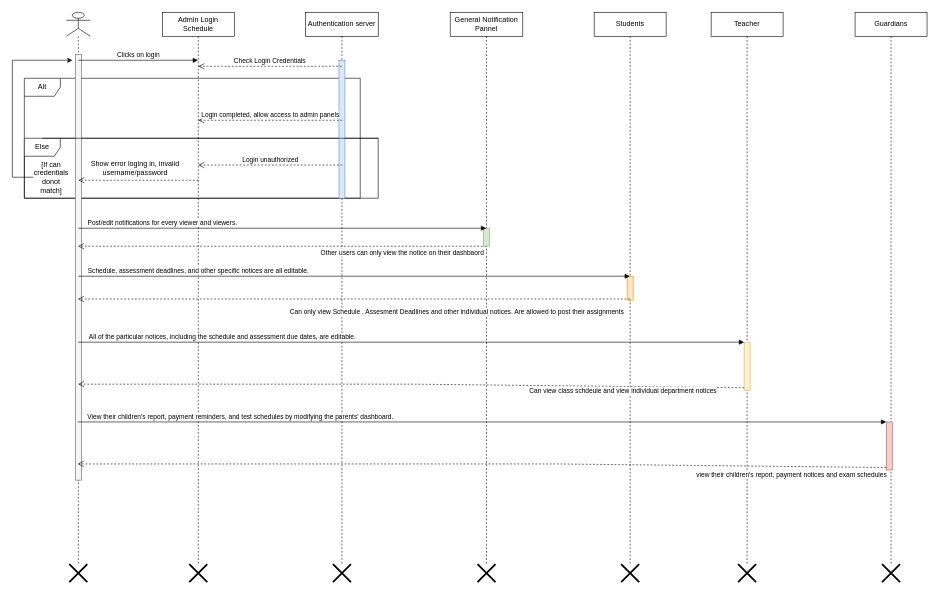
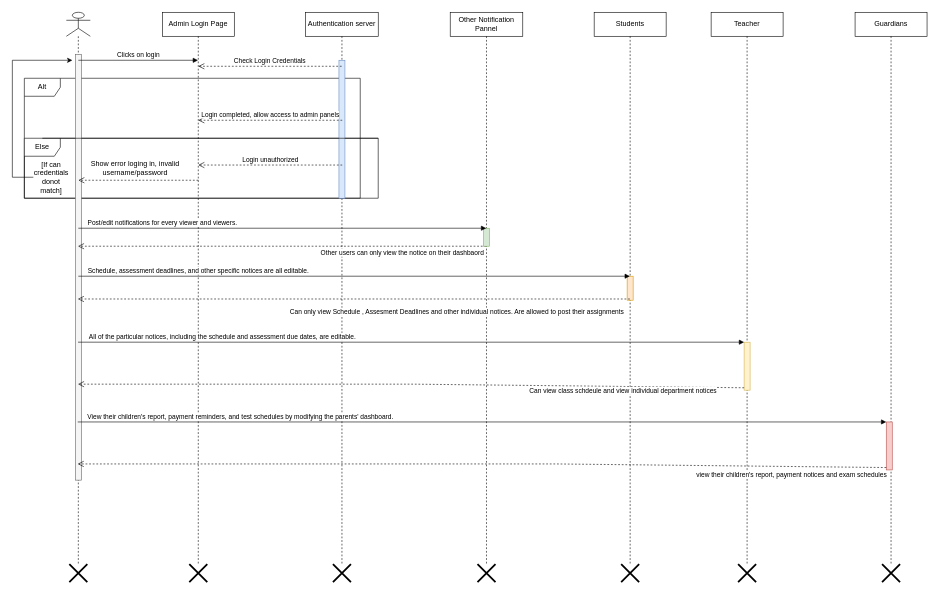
node "Admin Login Schedule": label "Admin Login Schedule" -> "Admin Login Page"
node "General Notification Pannel": label "General Notification Pannel" -> "Other Notification Pannel"
